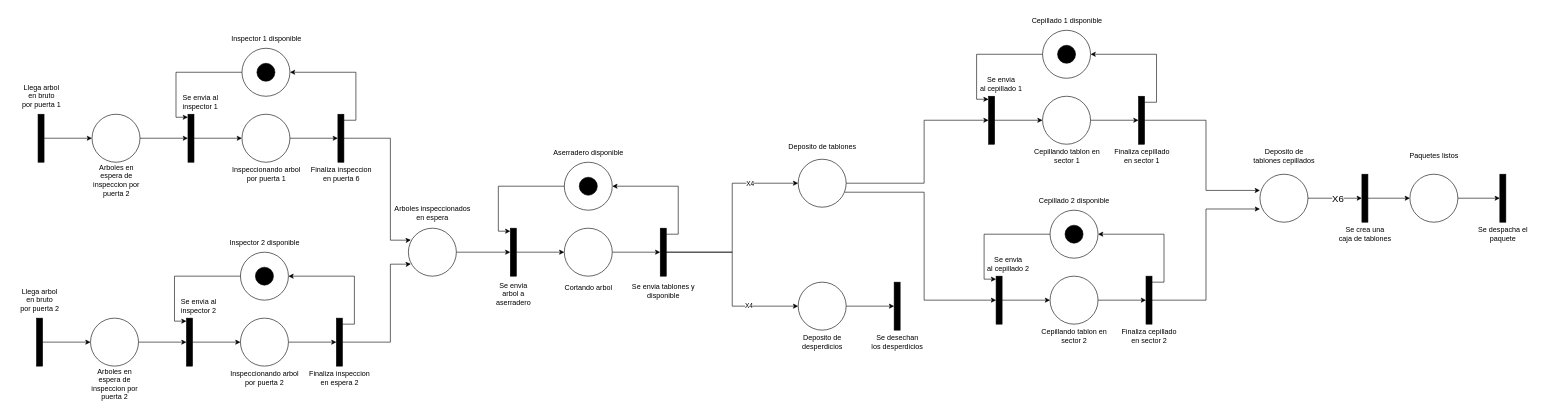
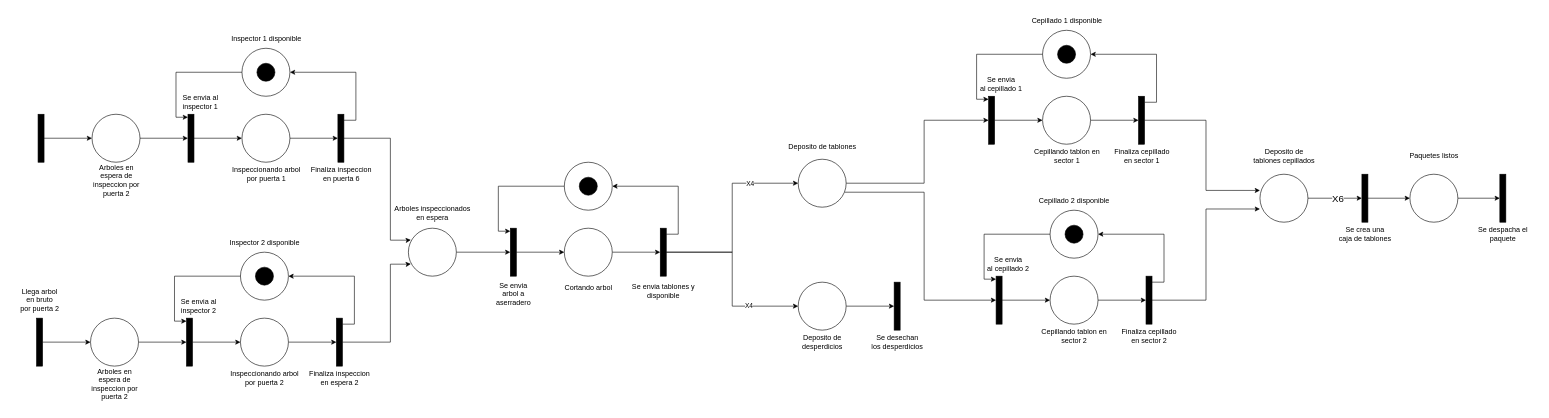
node "Llega arbol en bruto por puerta 1": removed
node "Aserradero disponible": removed
